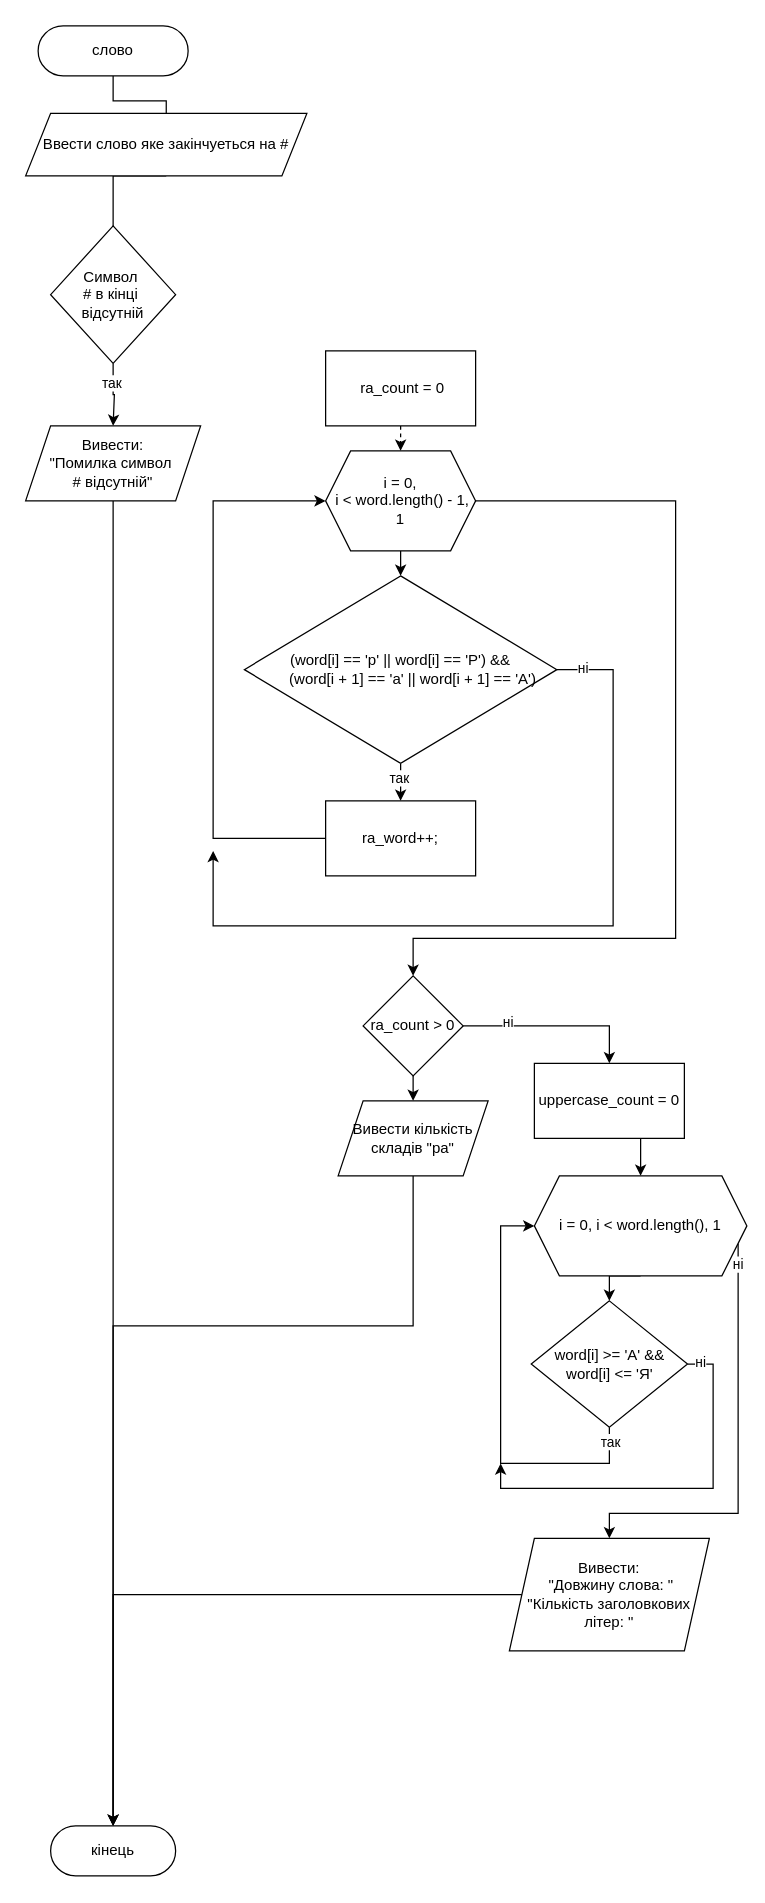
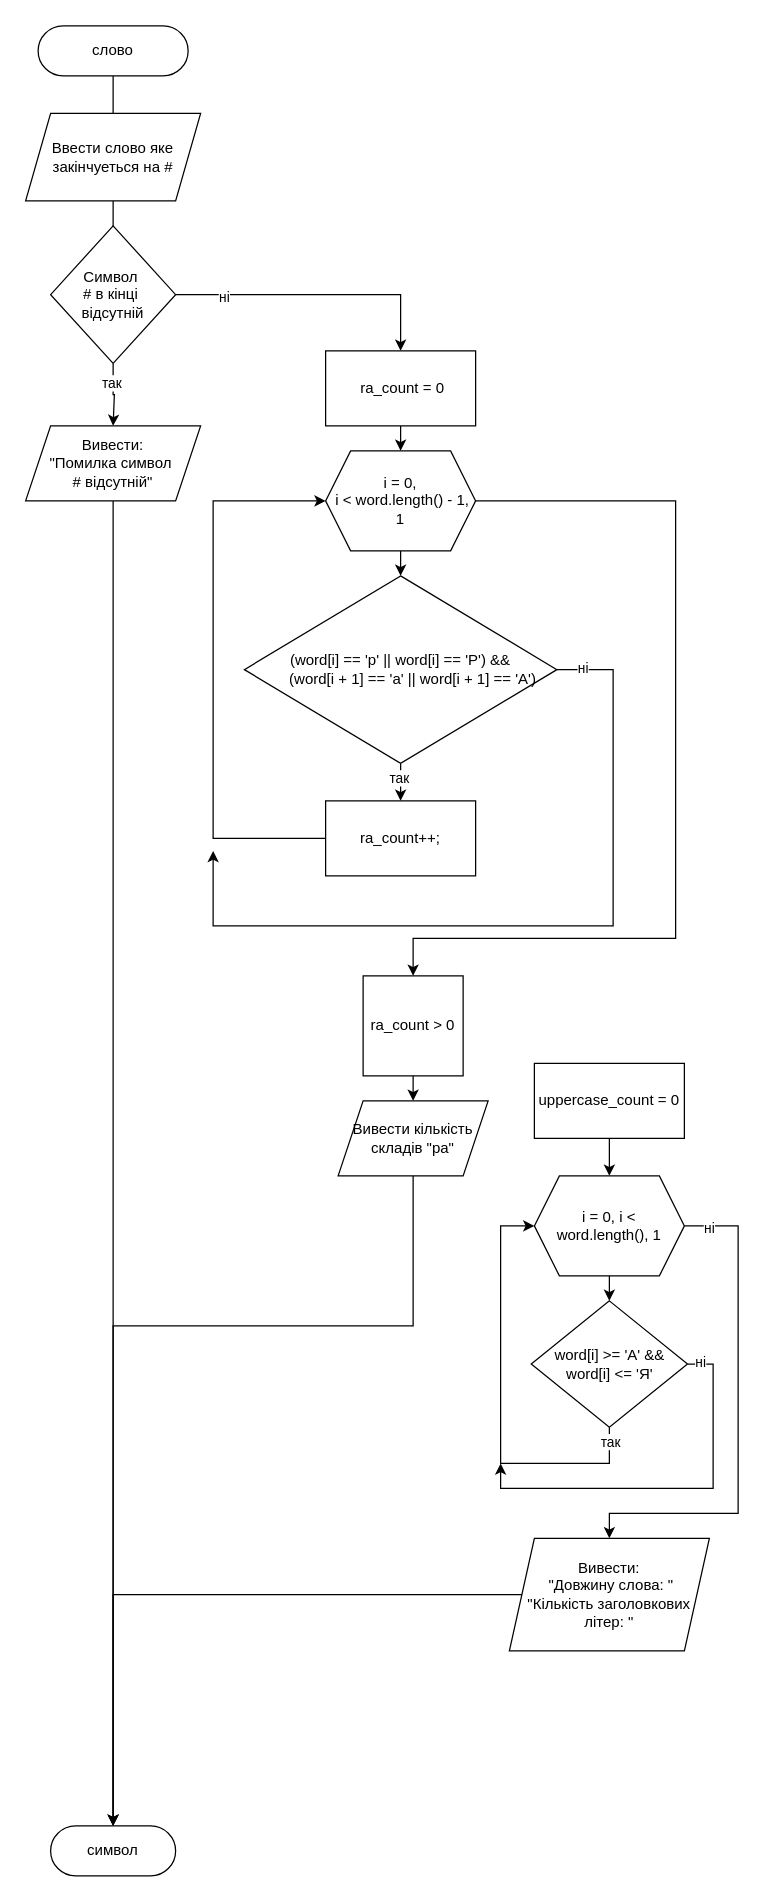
node "Ввести слово яке закінчуеться на #": size 281x63 -> 175x88
edge "Символ # в кінці відсутній" -> "ra_count = 0": added, label "ні"
edge "ra_count = 0" -> "i = 0, i < word.length() - 1, 1": style dashed -> solid
node "ra_word++;": label "ra_word++;" -> "ra_count++;"
node "ra_count > 0": shape diamond -> rectangle
edge "ra_count > 0" -> "uppercase_count = 0": removed, label "ні"
node "i = 0, i < word.length(), 1": size 213x100 -> 150x100
node "кінець": label "кінець" -> "символ"
